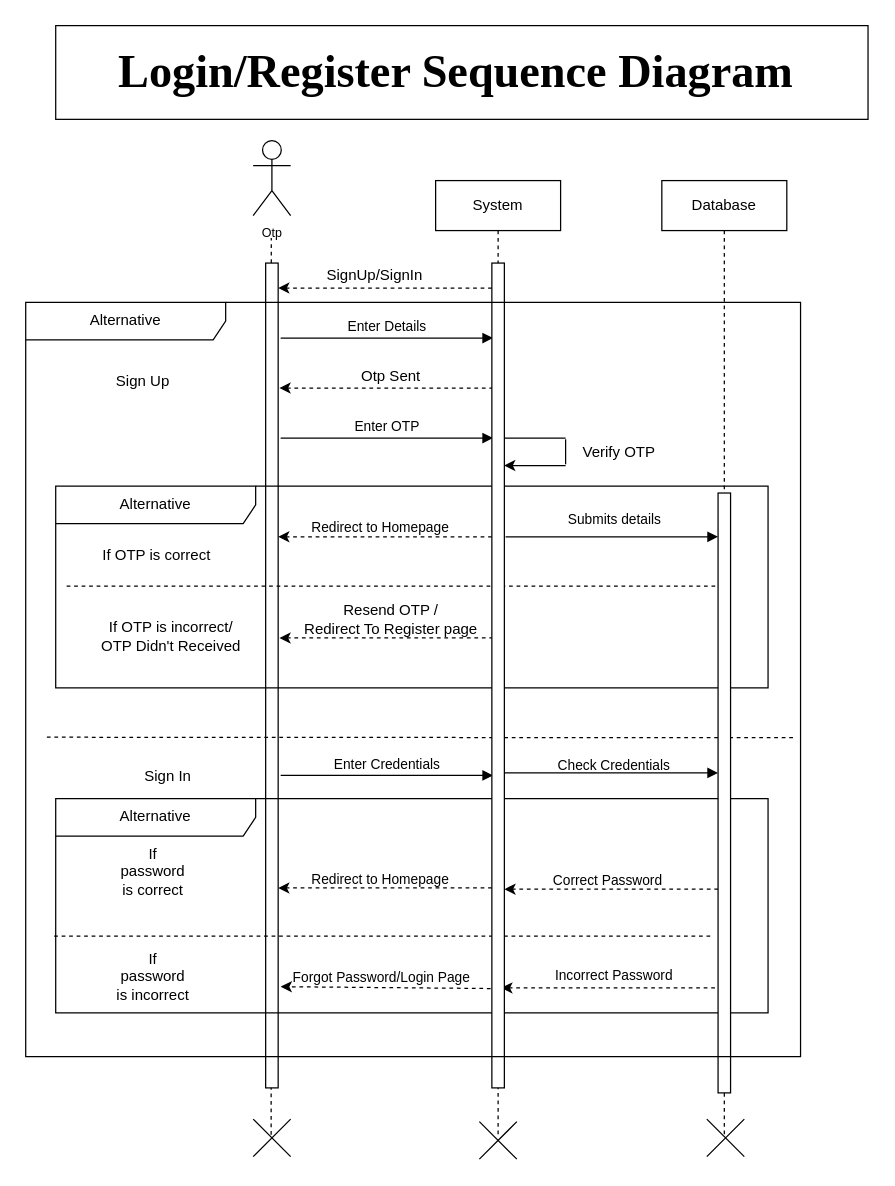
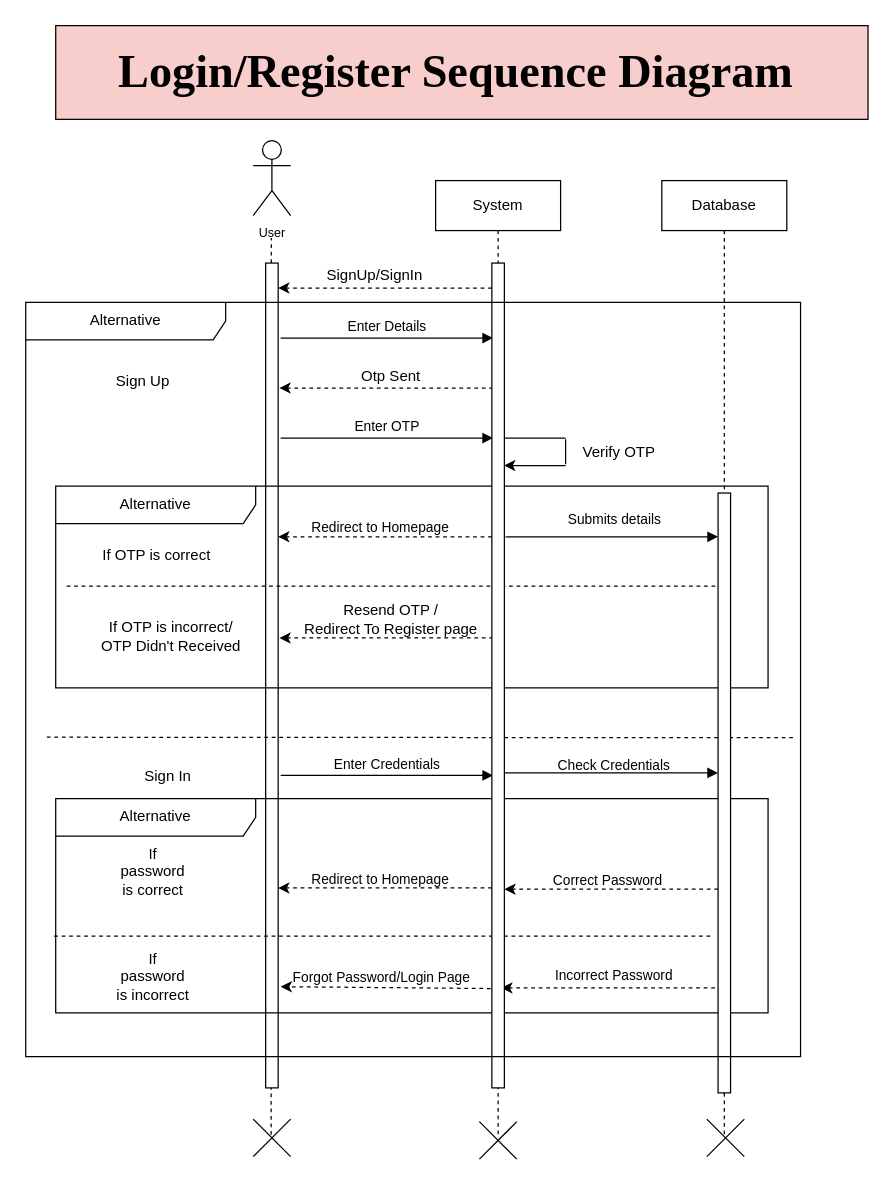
node "Login/Register Sequence Diagram": fillcolor #ffffff -> #f8cecc
node "Otp": label "Otp" -> "User"
